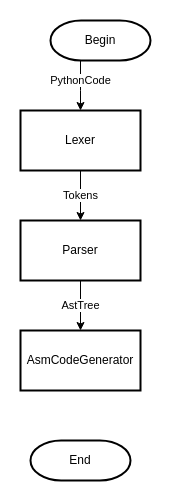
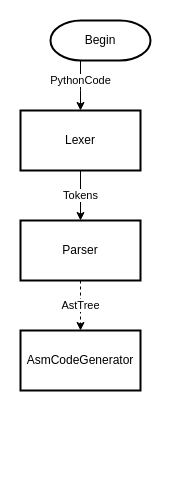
edge "Parser" -> "AsmCodeGenerator": style solid -> dashed
node "End": removed
